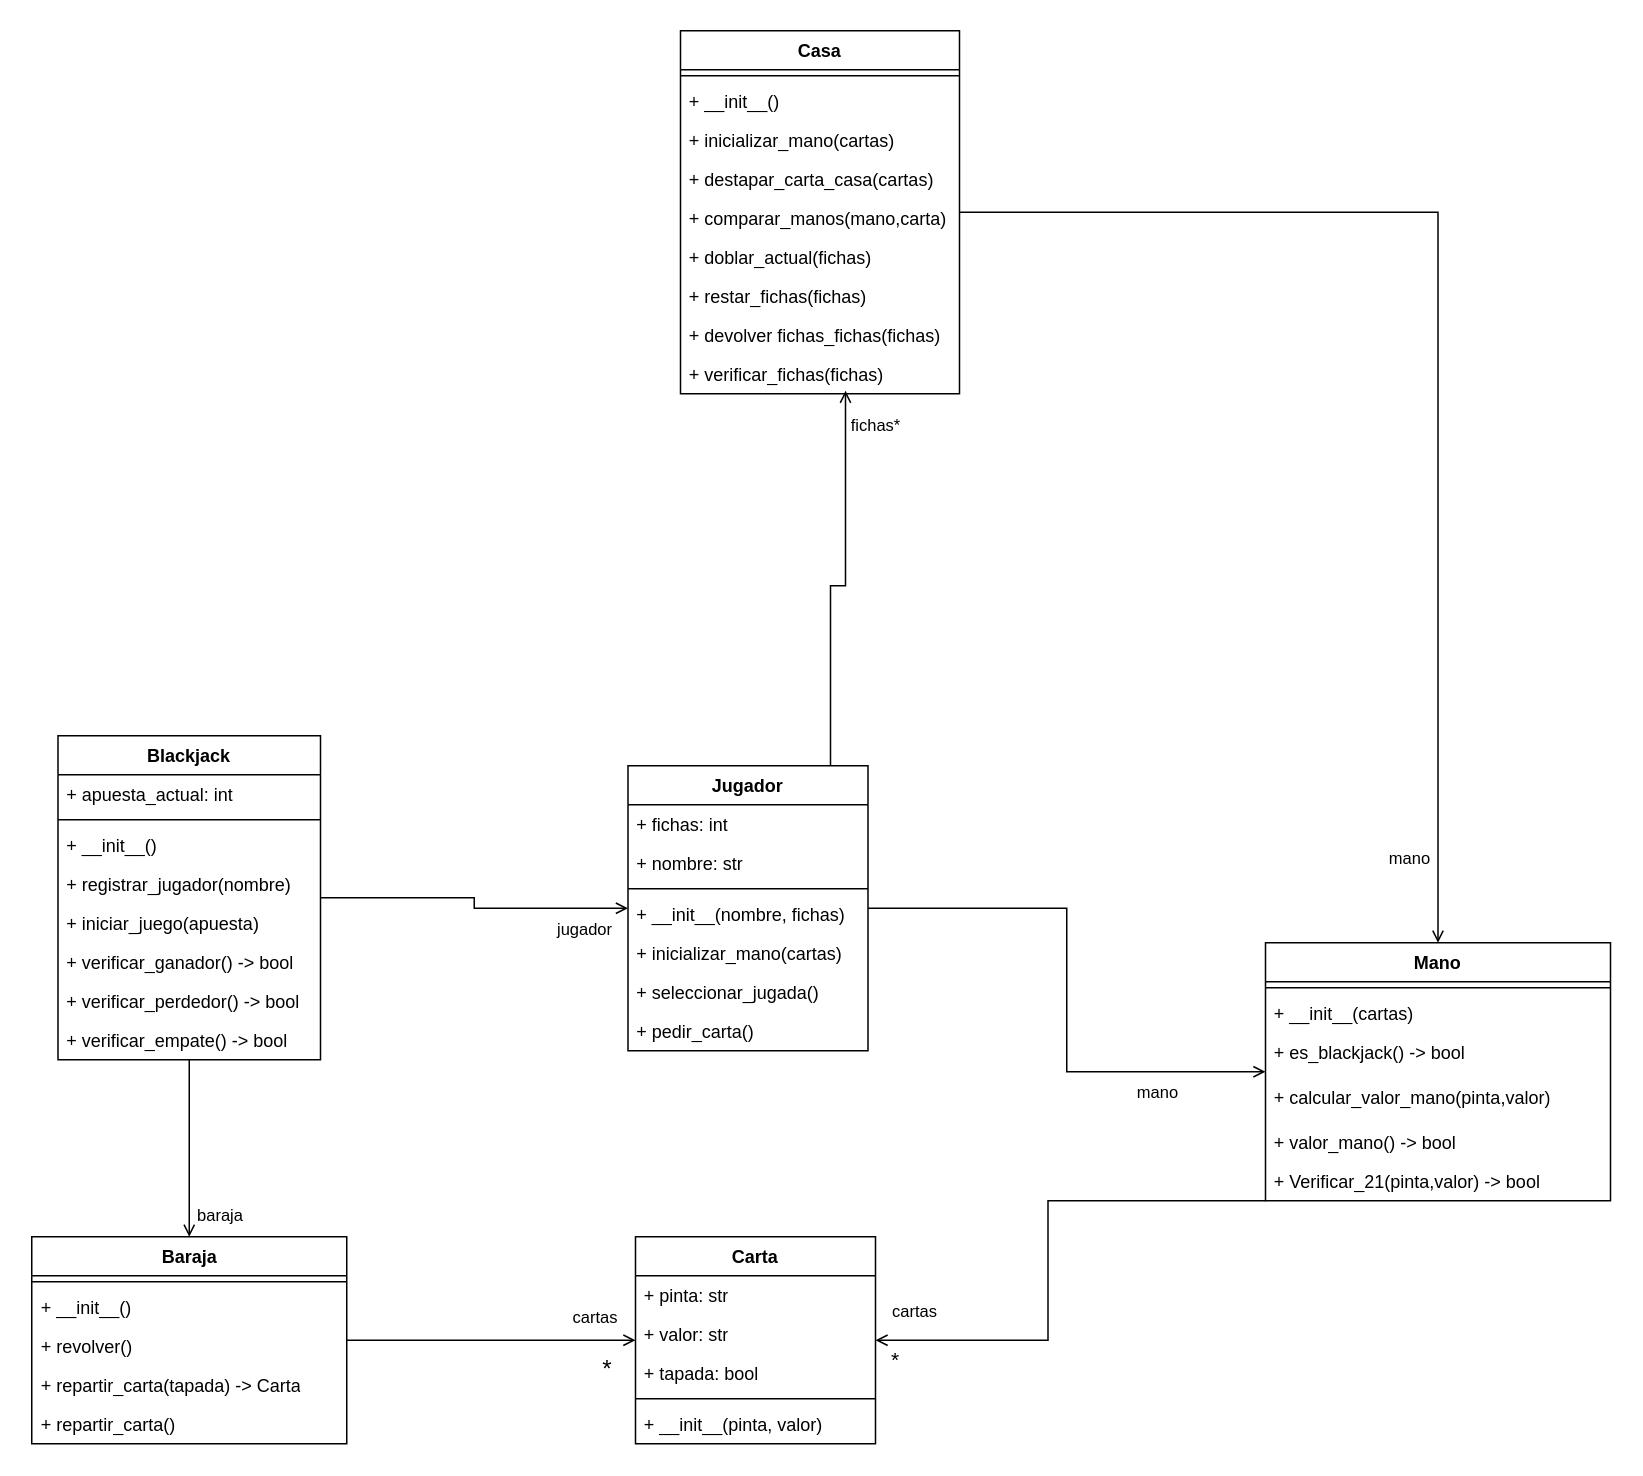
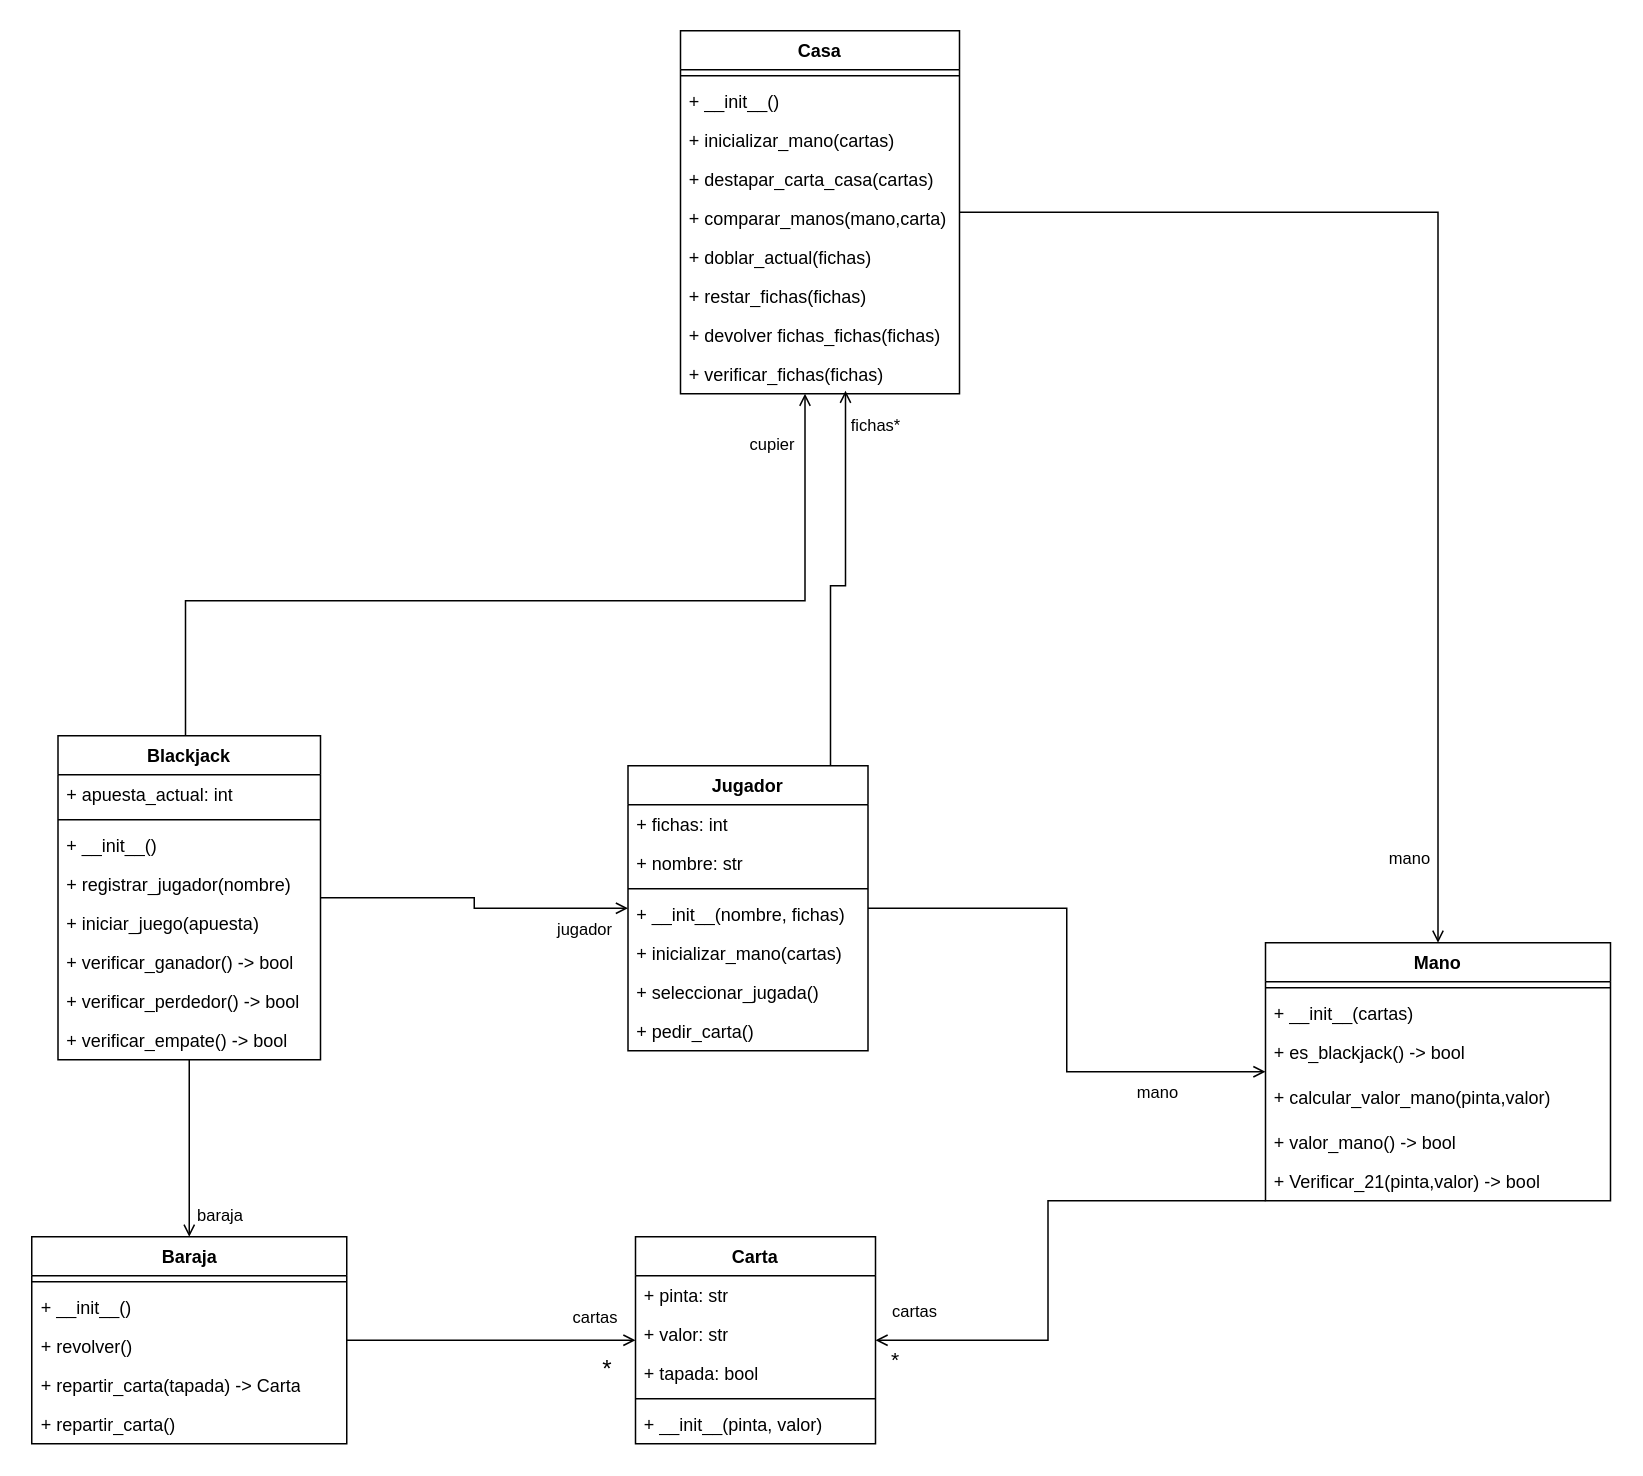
edge "Blackjack" -> "Casa": added, label "cupier"
